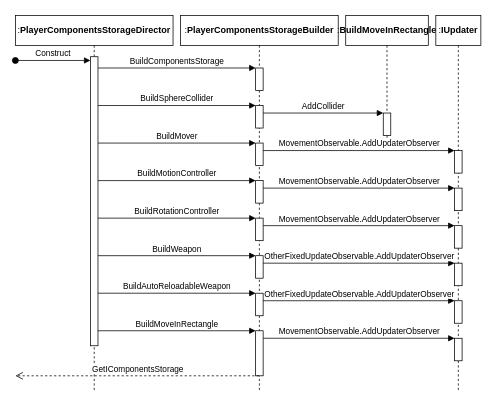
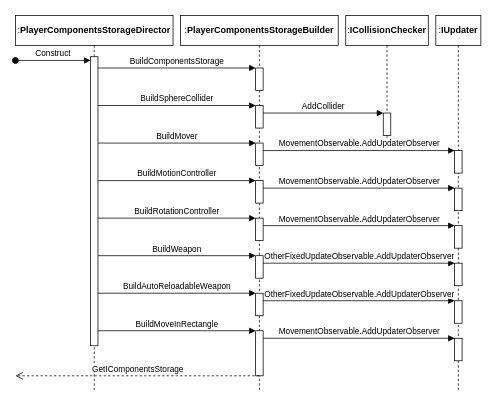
node ":BuildMoveInRectangle": label ":BuildMoveInRectangle" -> ":ICollisionChecker"
